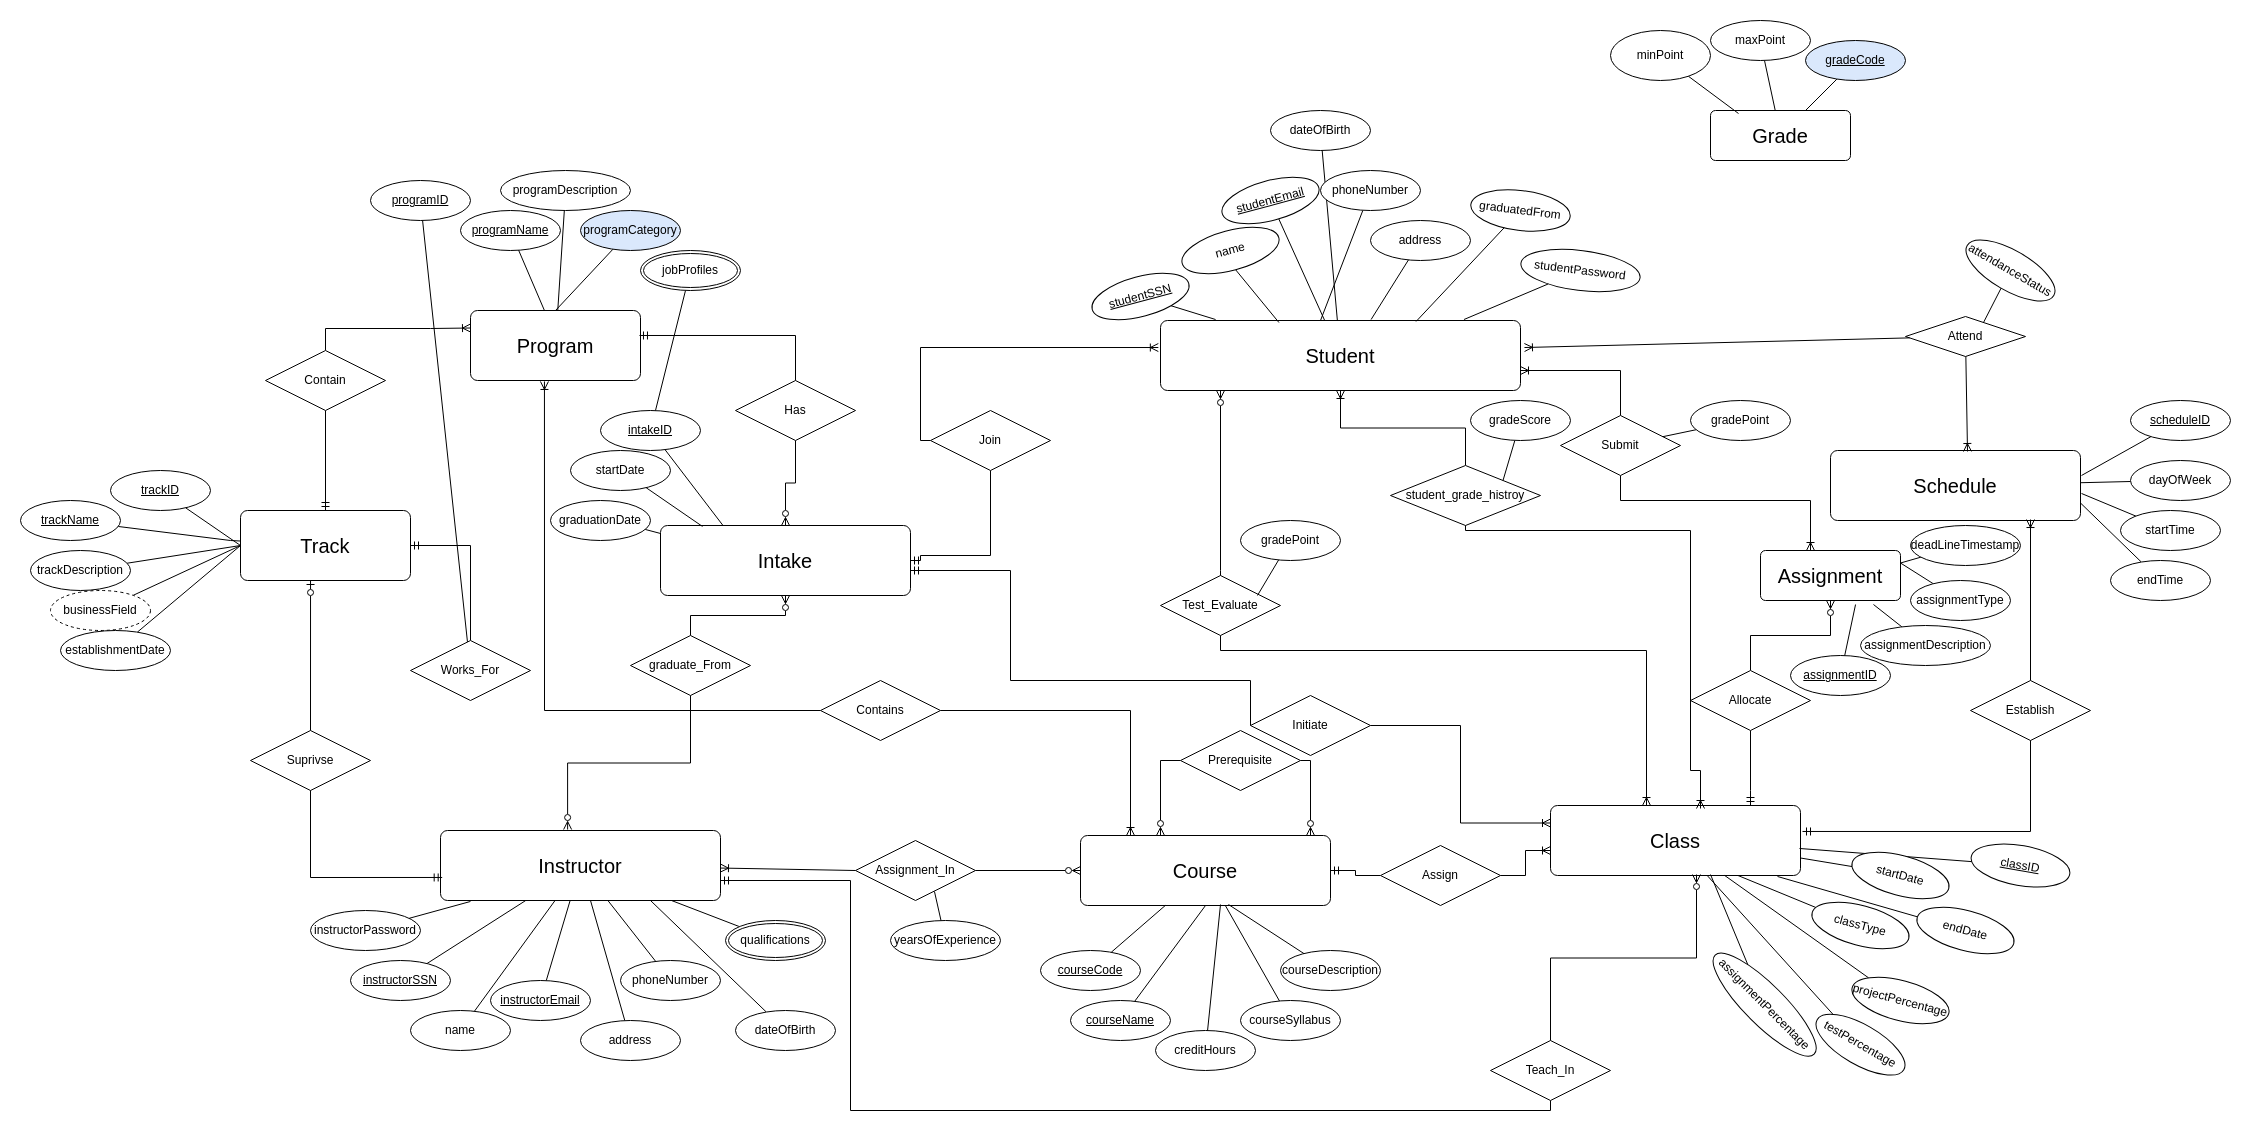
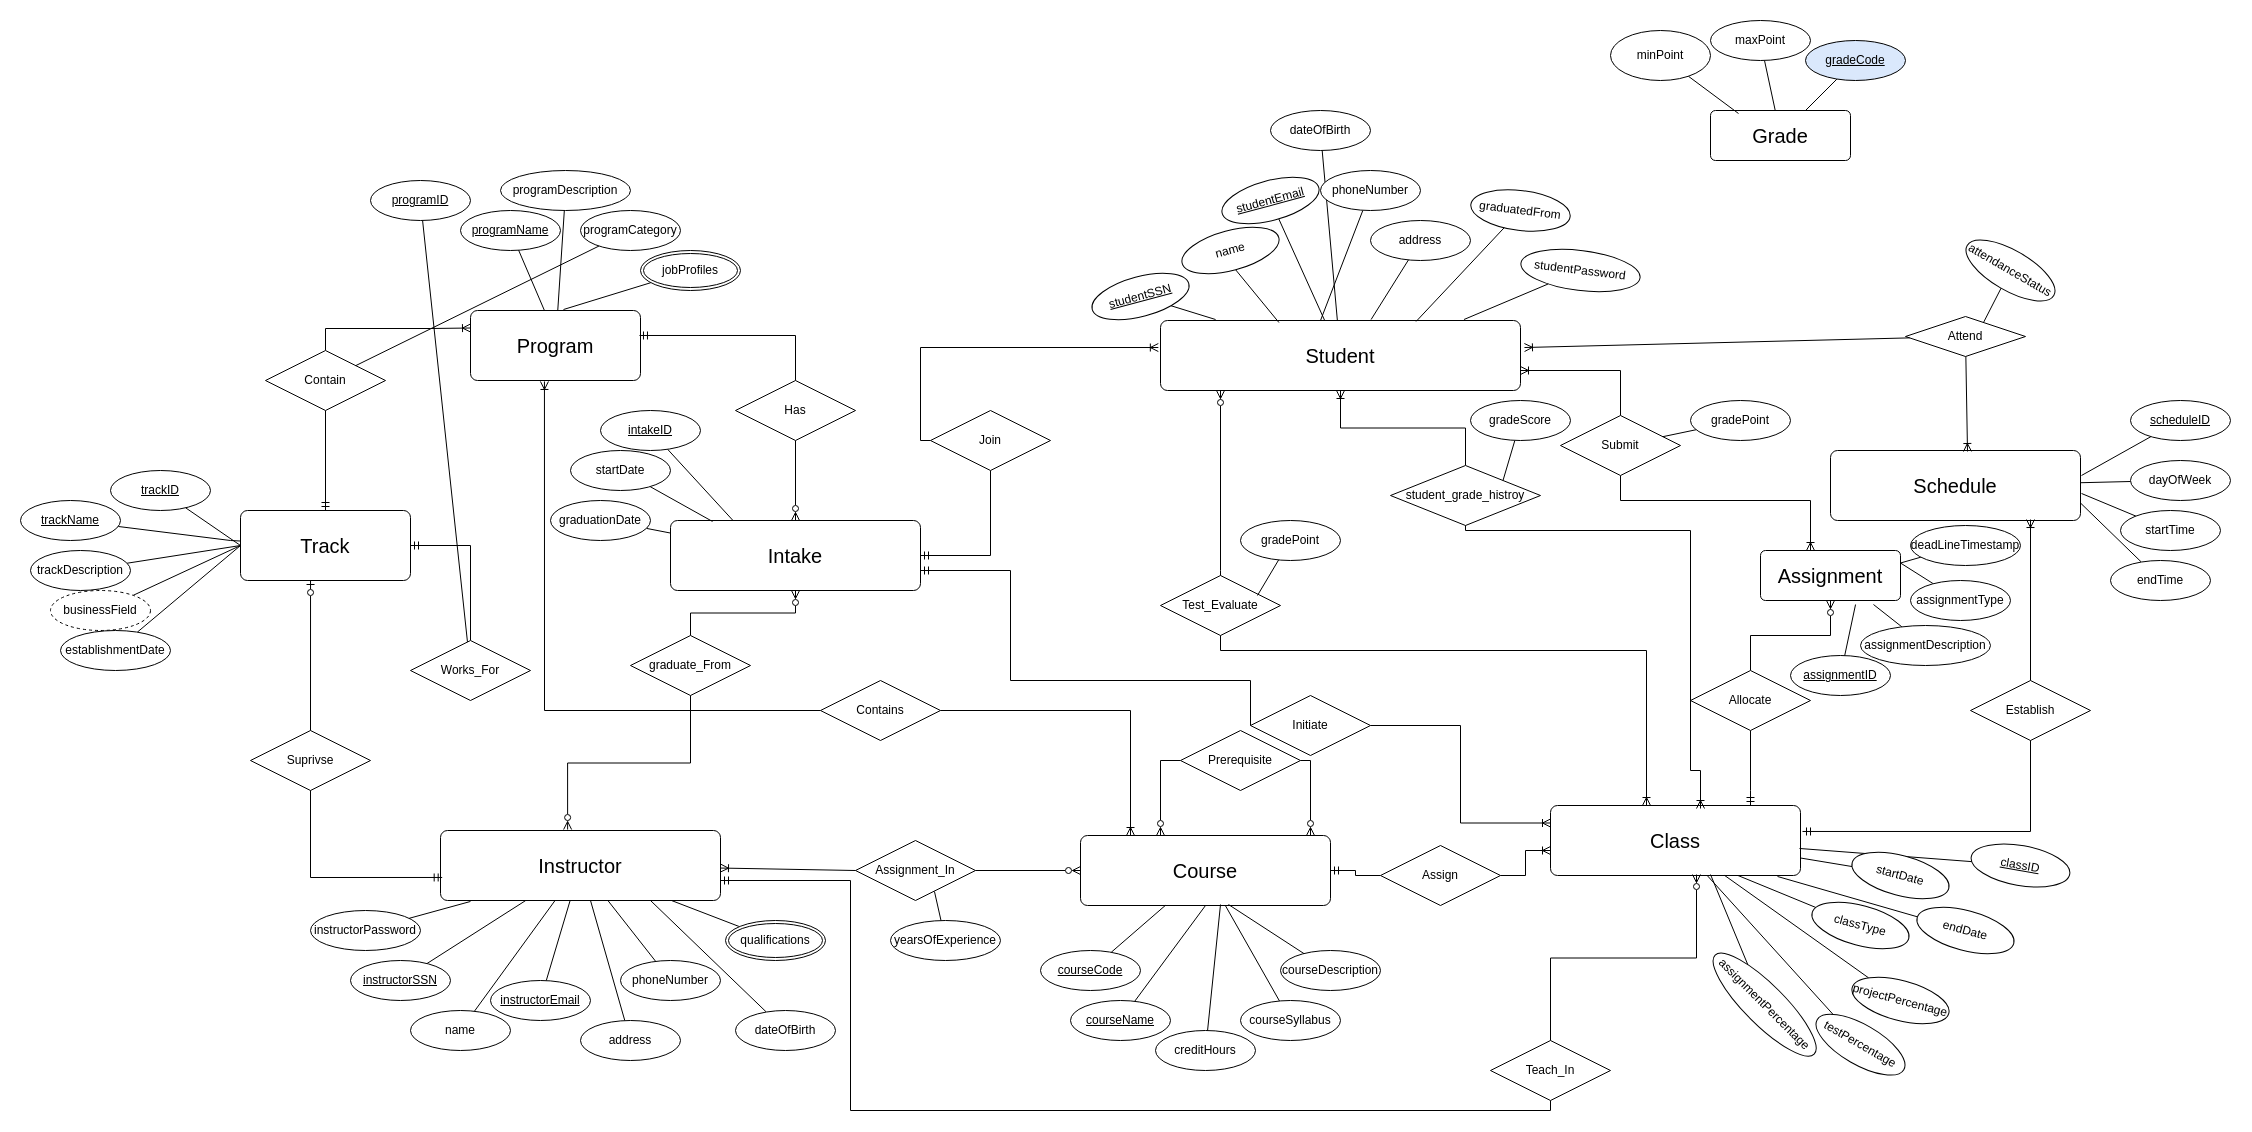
node "programCategory": fillcolor #dae8fc -> #ffffff
edge "programCategory" -- "Program": now "programCategory" -- "Contain"
edge "jobProfiles" -- "intakeID": now "jobProfiles" -- "Program"
node "Intake": moved (786, 561) -> (796, 556)
